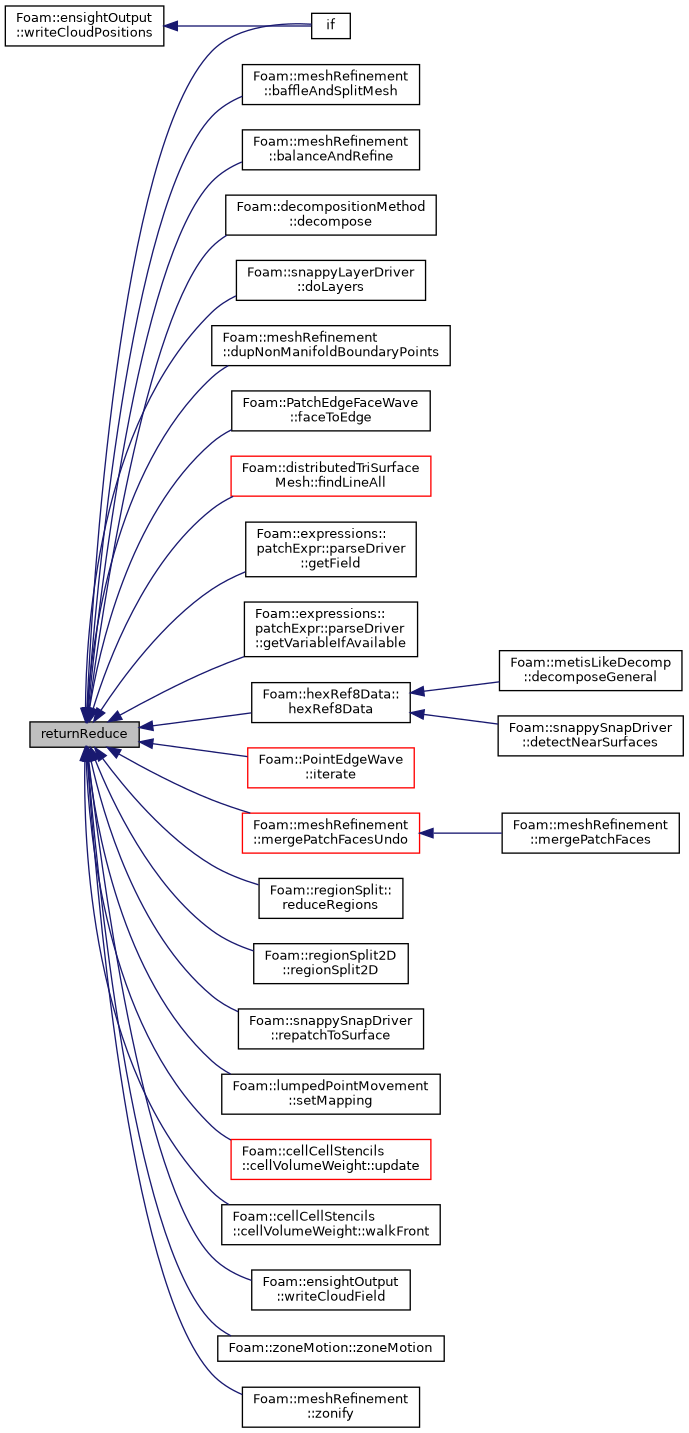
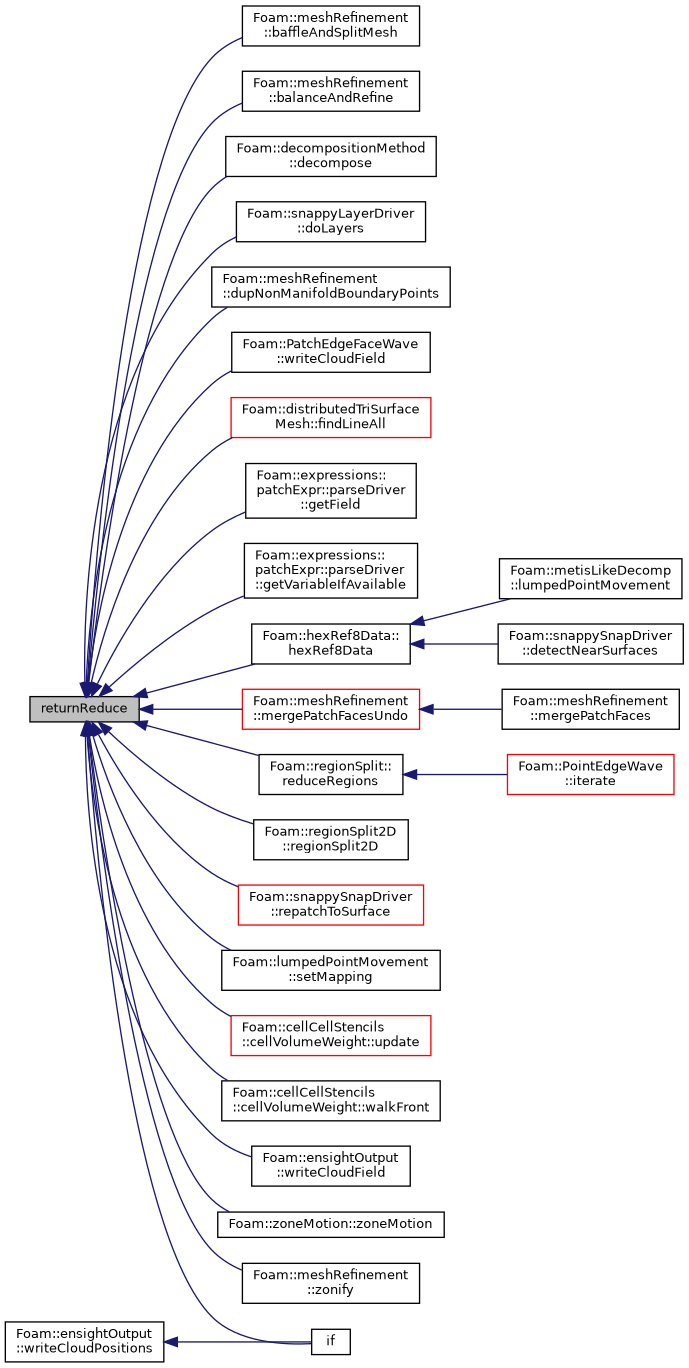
node "Foam::PatchEdgeFaceWave ::faceToEdge": label "Foam::PatchEdgeFaceWave ::faceToEdge" -> "Foam::PatchEdgeFaceWave ::writeCloudField"
node "Foam::metisLikeDecomp ::decomposeGeneral": label "Foam::metisLikeDecomp ::decomposeGeneral" -> "Foam::metisLikeDecomp ::lumpedPointMovement"
edge "Foam::PointEdgeWave ::iterate" -> "returnReduce": now "Foam::PointEdgeWave ::iterate" -> "Foam::regionSplit:: reduceRegions"
node "Foam::snappySnapDriver ::repatchToSurface": color black -> red
